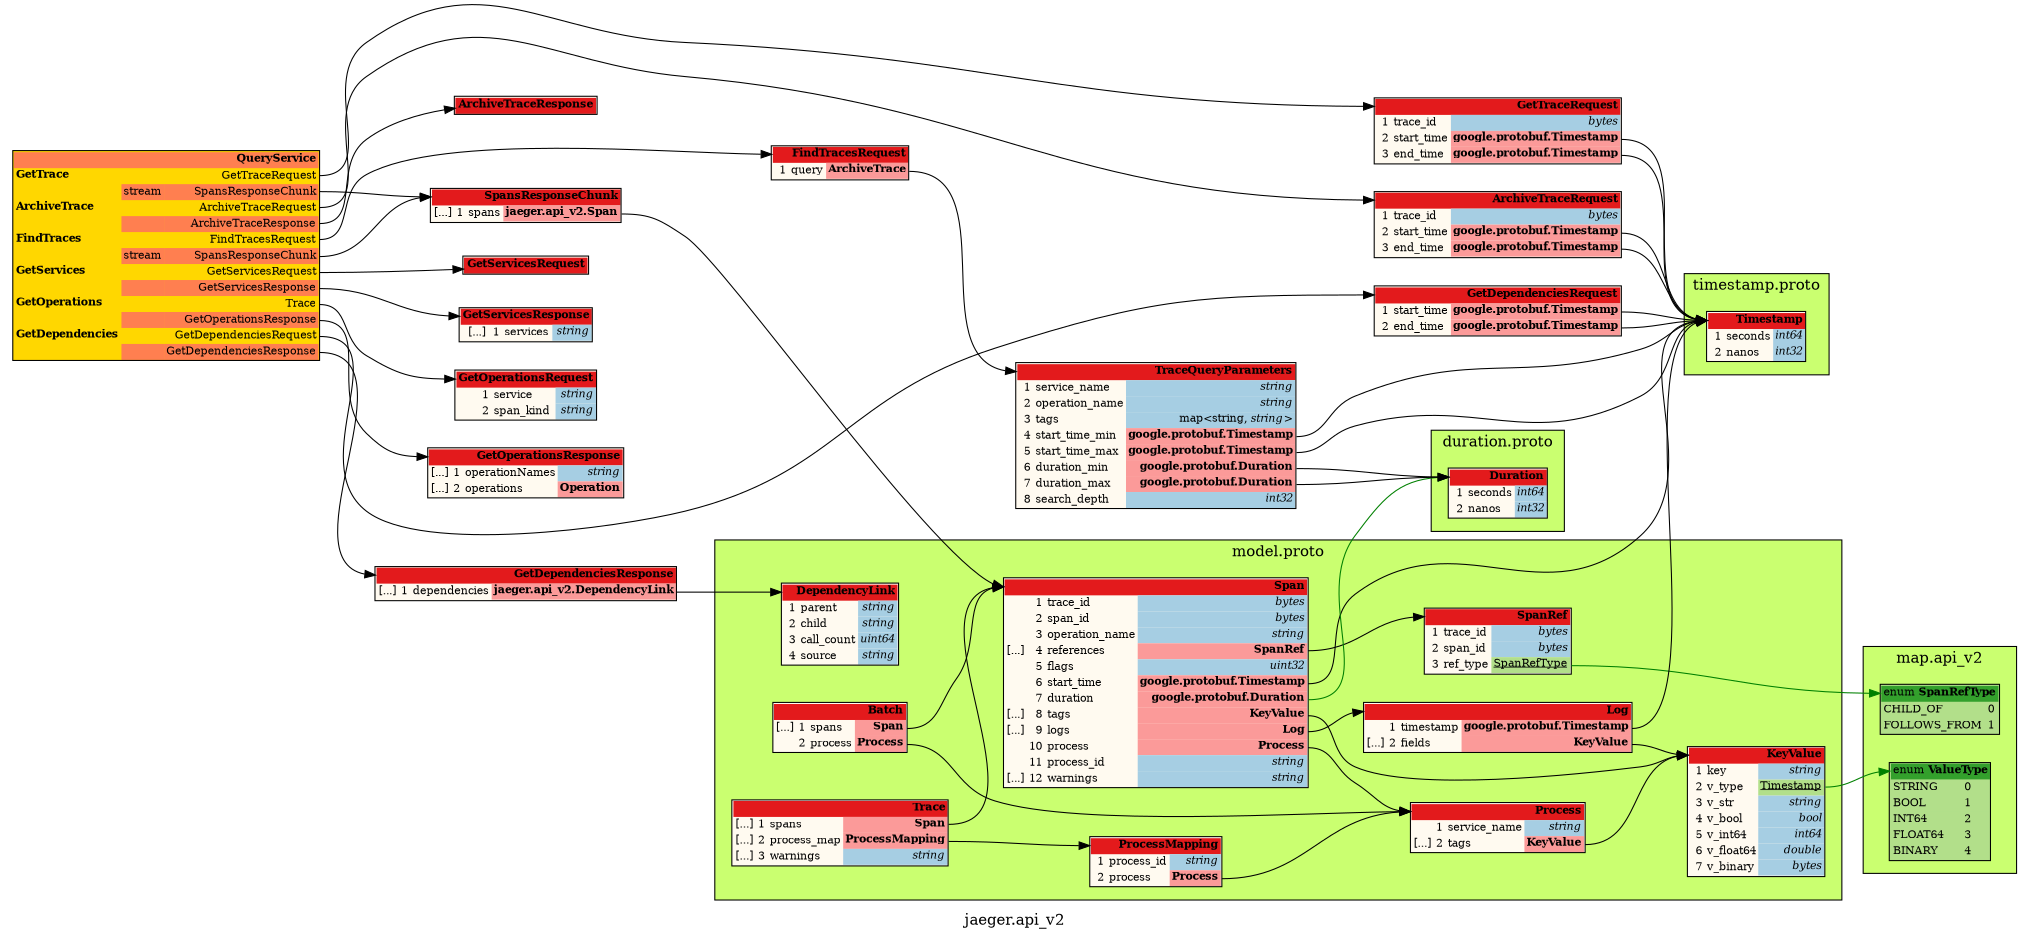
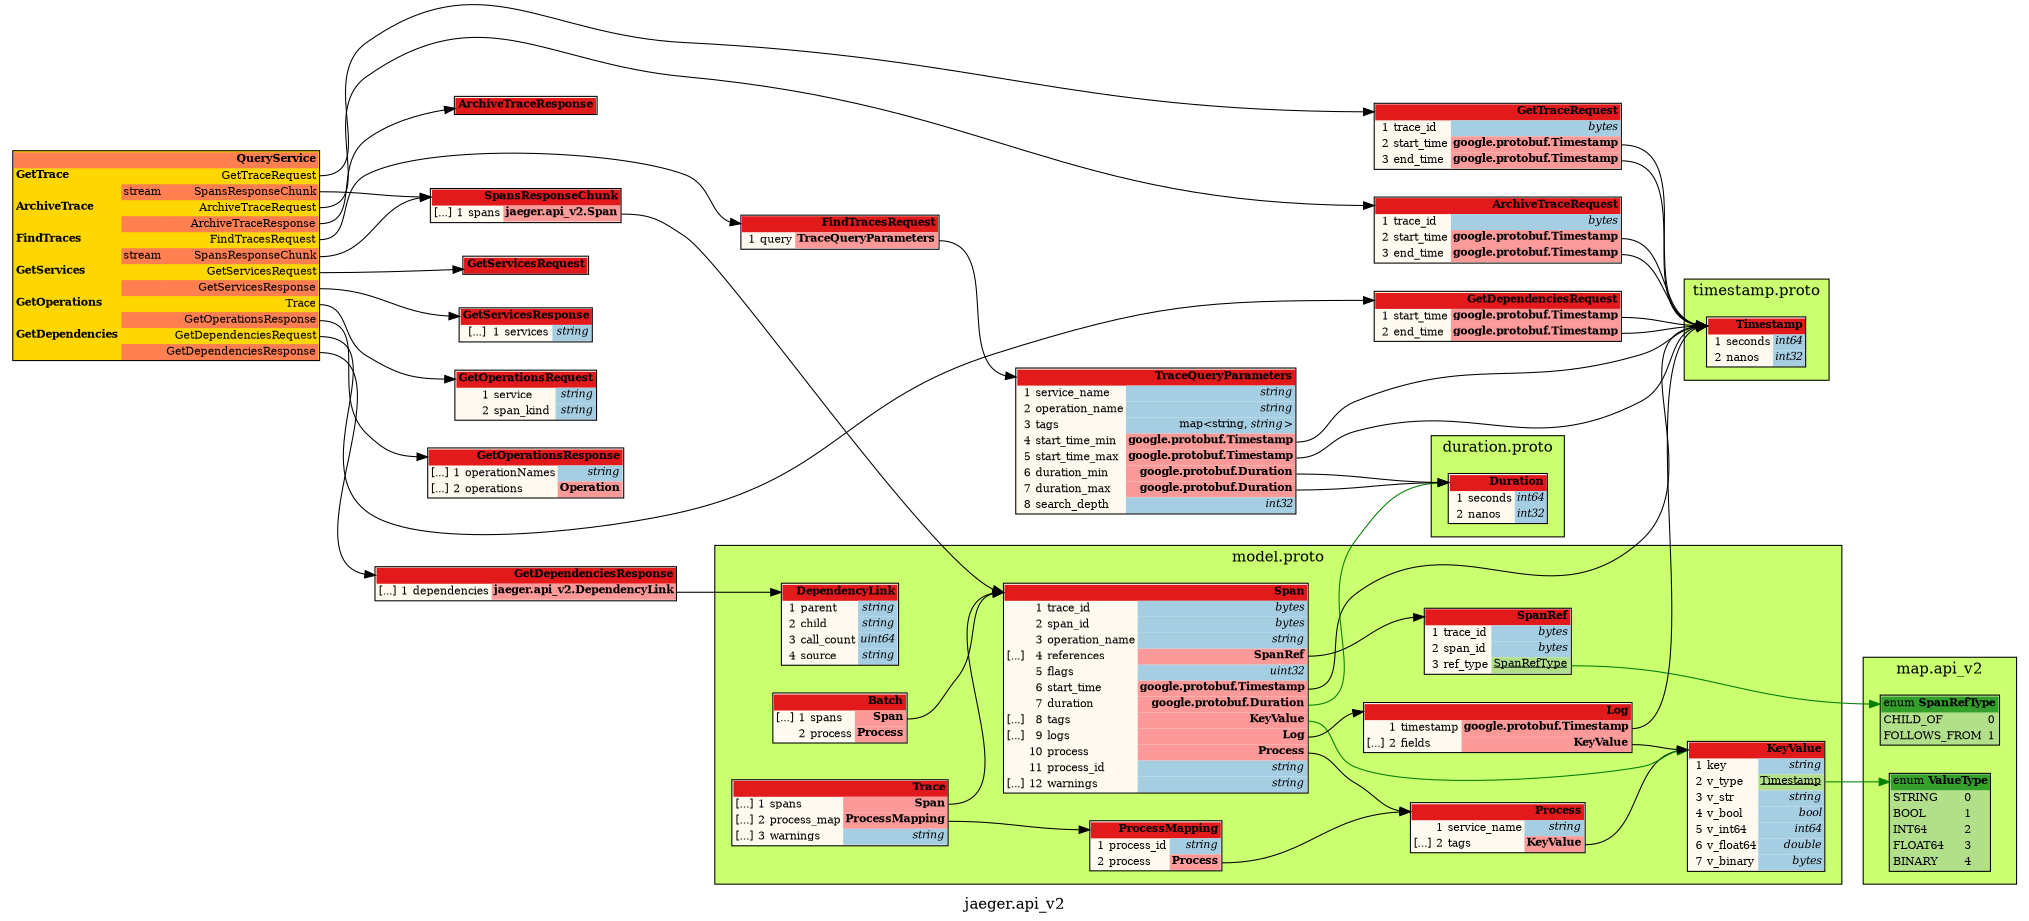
node "FindTracesRequest": text "ArchiveTrace" -> "TraceQueryParameters"
edge "Span" -> "KeyValue": color #000000 -> #008000
edge "Batch" -> "Process": removed
